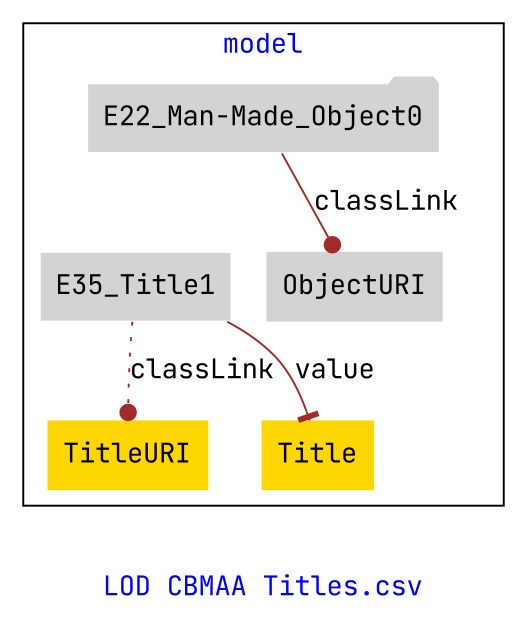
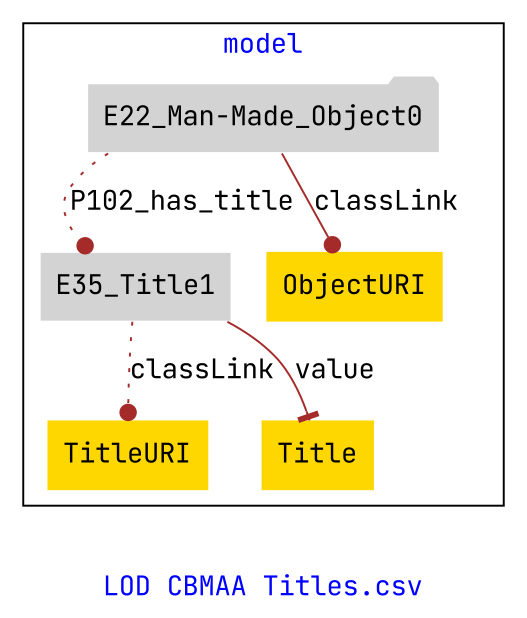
edge "E22_Man-Made_Object0" -> "E35_Title1": added, label "P102_has_title"
node "ObjectURI": fillcolor lightgray -> gold
